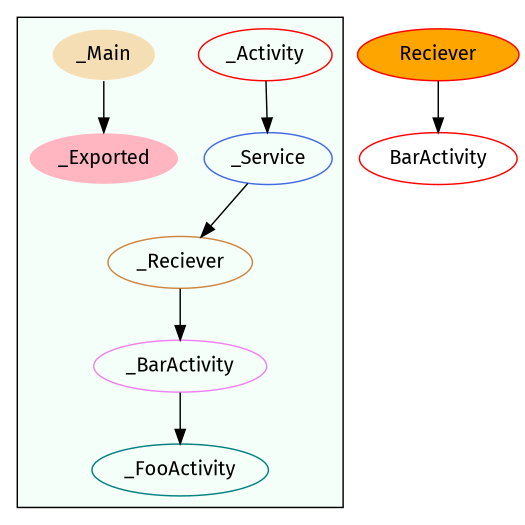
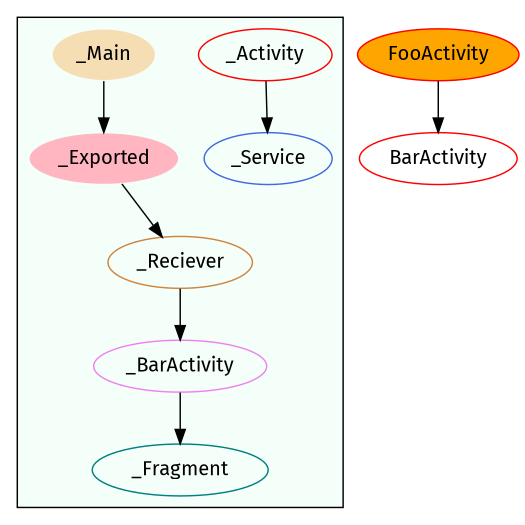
node "Reciever": label "Reciever" -> "FooActivity"
edge "_Service" -> "_Reciever": now "_Exported" -> "_Reciever"
node "_FooActivity": label "_FooActivity" -> "_Fragment"
